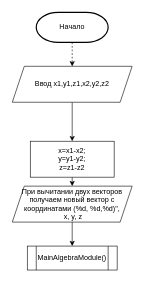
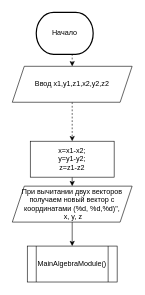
node "Начало": size 72x30 -> 57x42
edge "Ввод x1,y1,z1,x2,y2,z2" -> "x=x1-x2; y=y1-y2; z=z1-z2": style solid -> dashed
node "MainAlgebraModule()": size 90x24 -> 90x36
